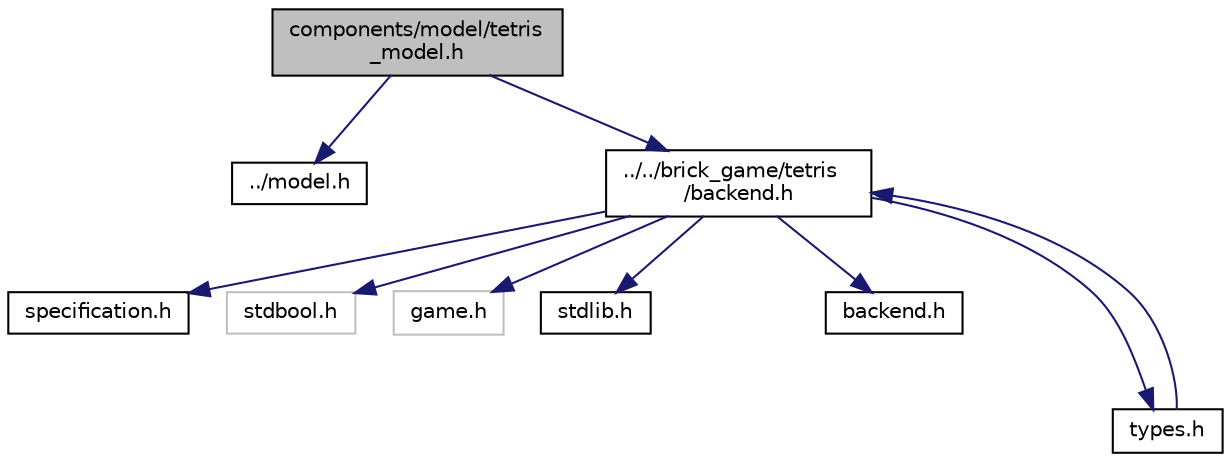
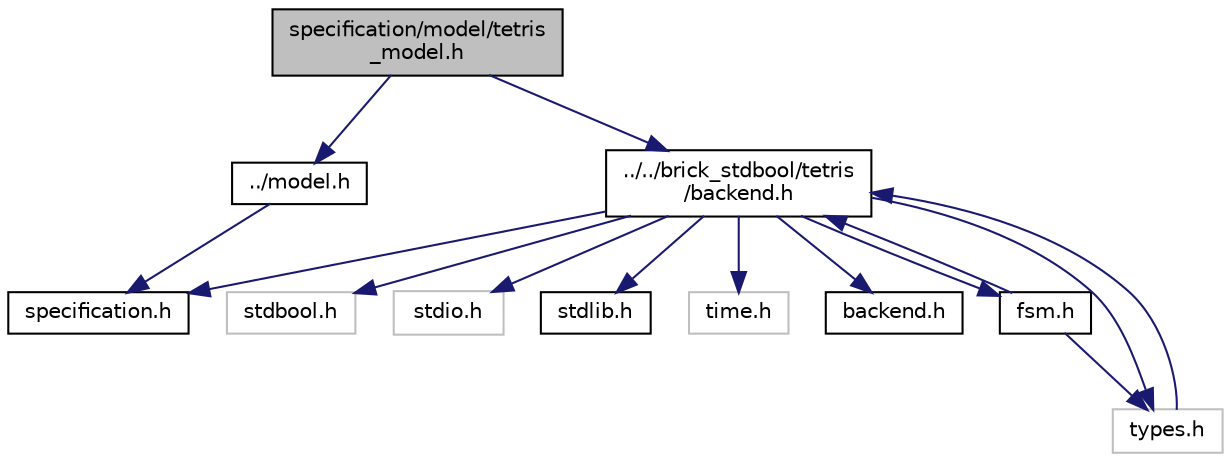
node "components/model/tetris _model.h": label "components/model/tetris _model.h" -> "specification/model/tetris _model.h"
node "../../brick_game/tetris /backend.h": label "../../brick_game/tetris /backend.h" -> "../../brick_stdbool/tetris /backend.h"
edge "../model.h" -> "specification.h": added
node "game.h": label "game.h" -> "stdio.h"
node "time.h": added
node "fsm.h": added
node "types.h": color black -> grey75
